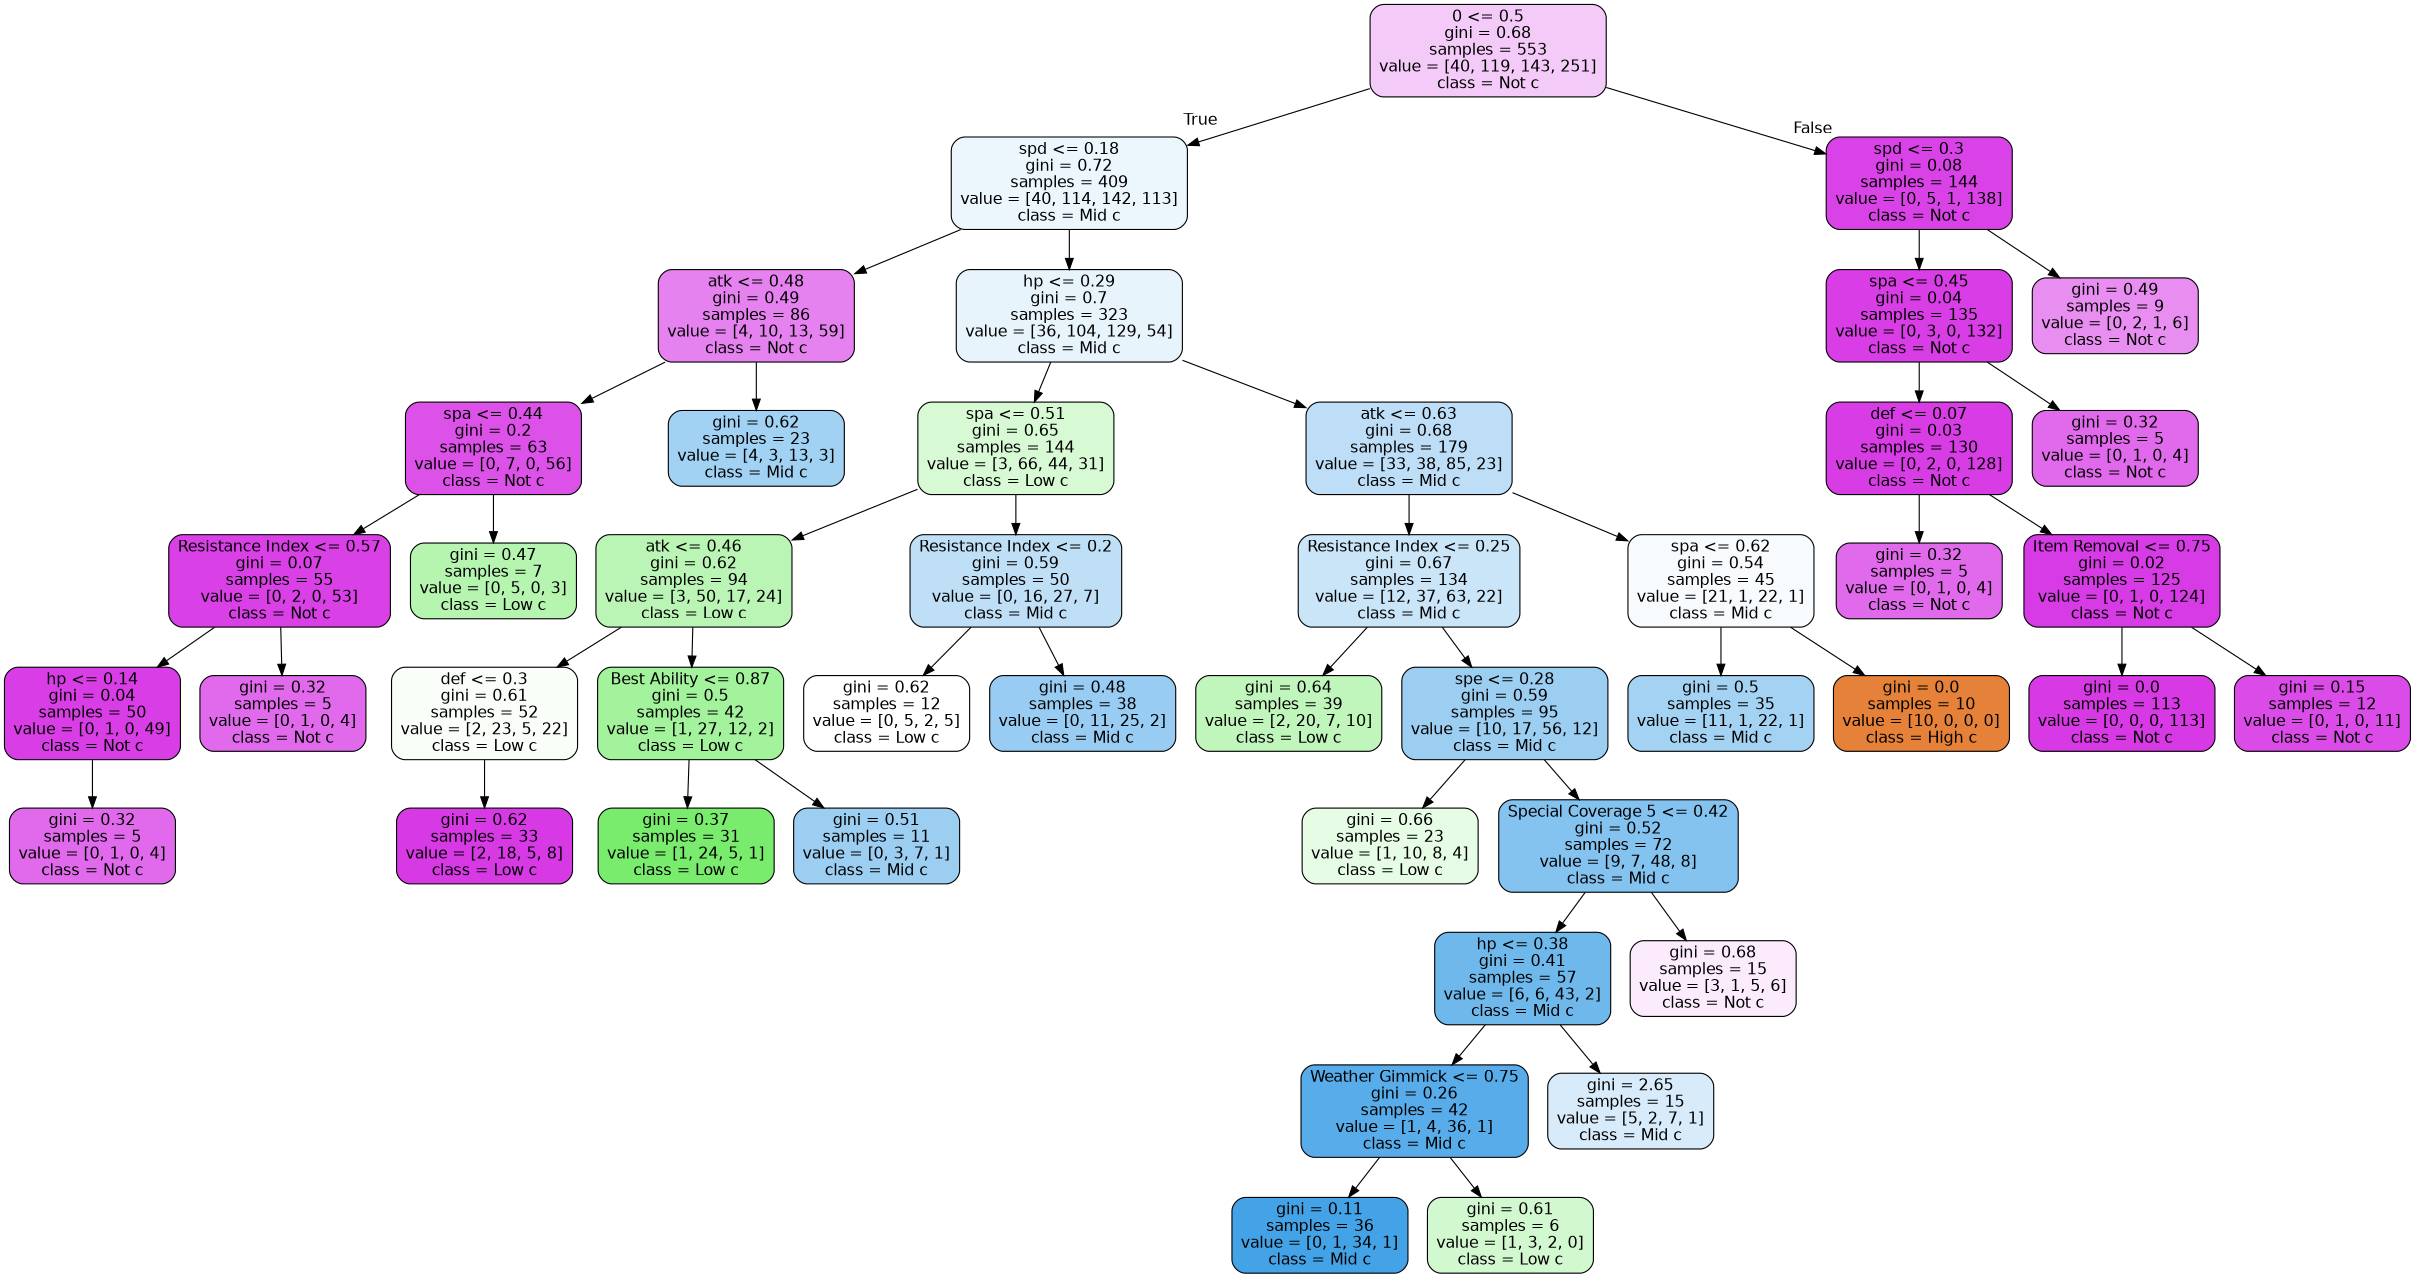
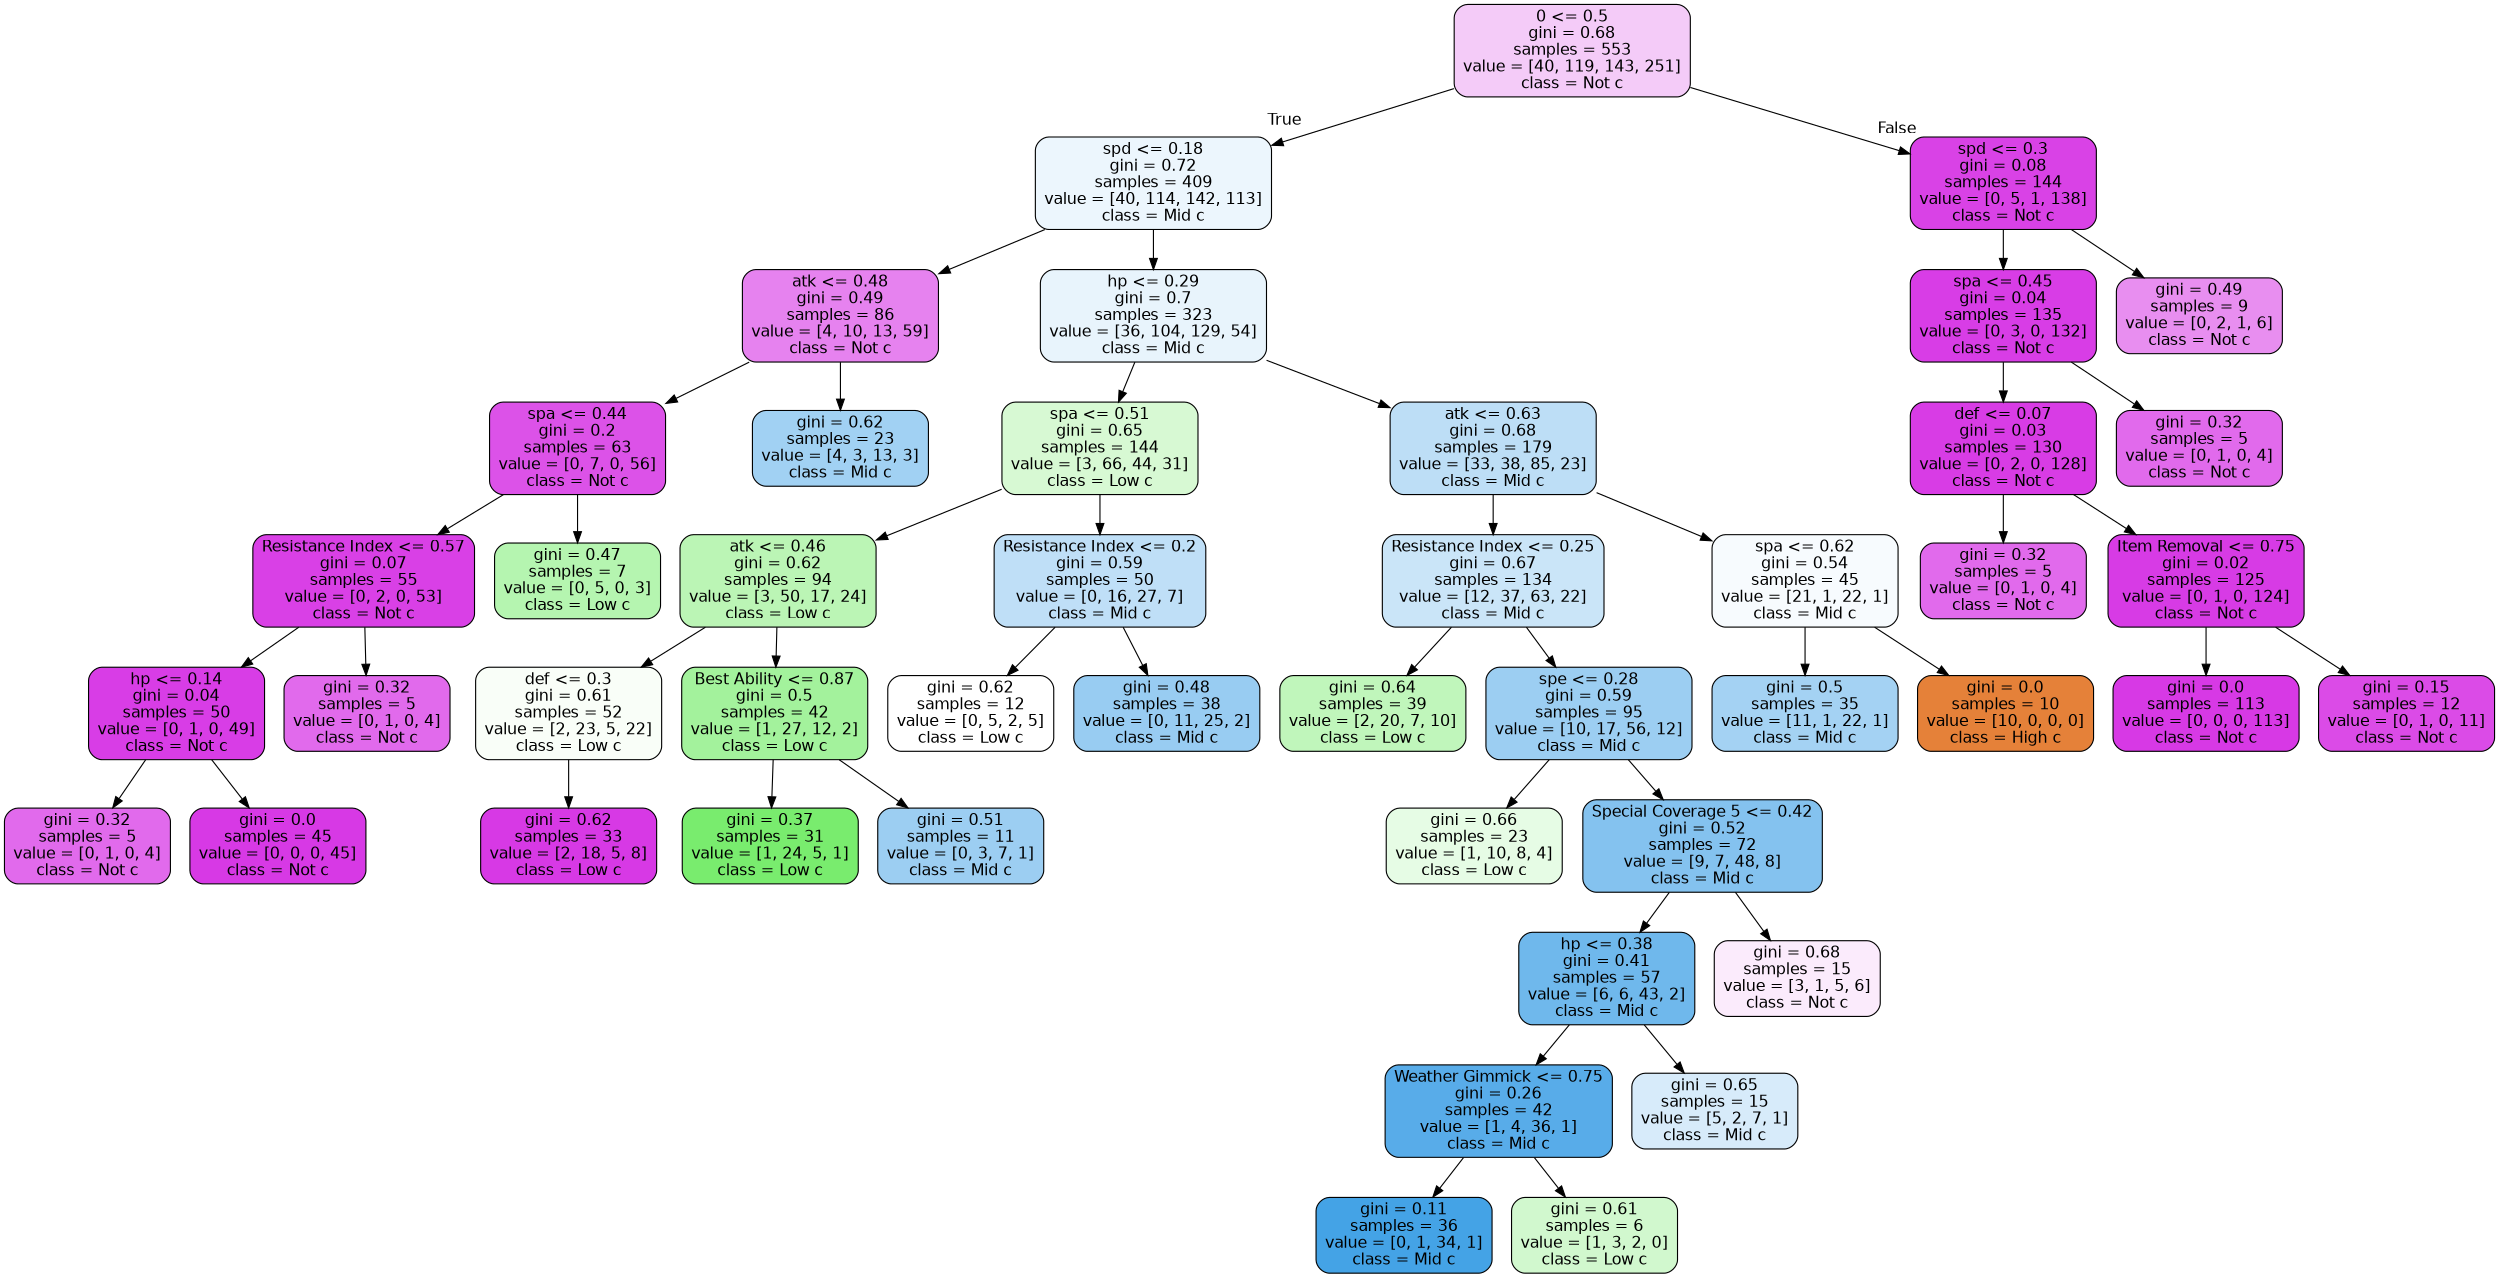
node "gini = 0.0 samples = 45 value = [0, 0, 0, 45] class = Not c": added
node "gini = 2.65 samples = 15 value = [5, 2, 7, 1] class = Mid c": label "gini = 2.65 samples = 15 value = [5, 2, 7, 1] class = Mid c" -> "gini = 0.65 samples = 15 value = [5, 2, 7, 1] class = Mid c"
